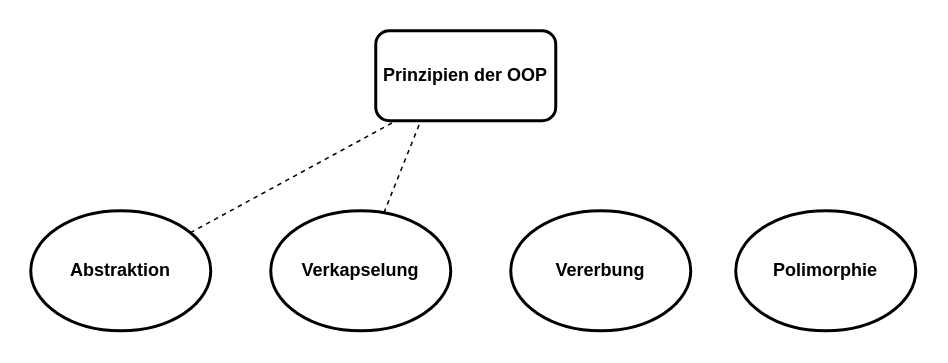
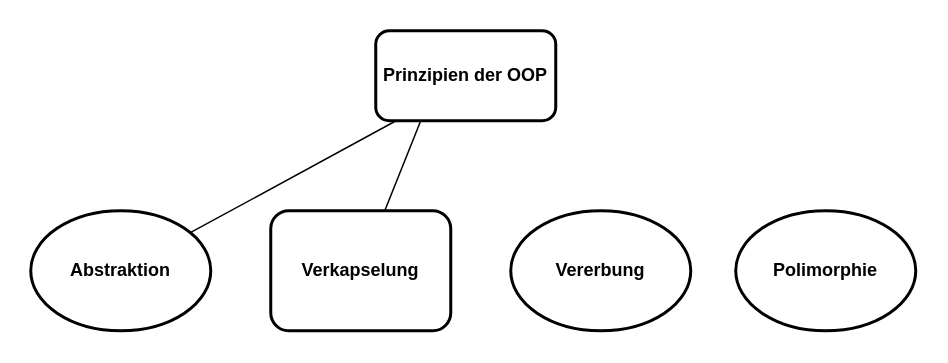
edge "Prinzipien der OOP" -- "Verkapselung": style dashed -> solid
edge "Prinzipien der OOP" -- "Abstraktion": style dashed -> solid
node "Verkapselung": shape ellipse -> rounded rectangle
